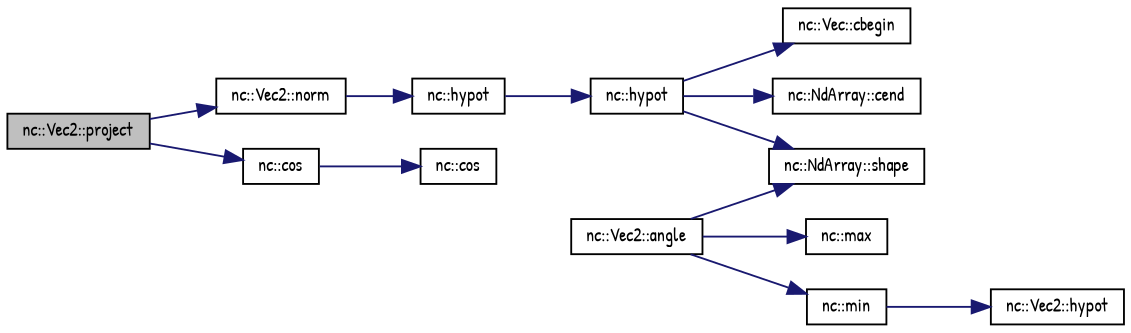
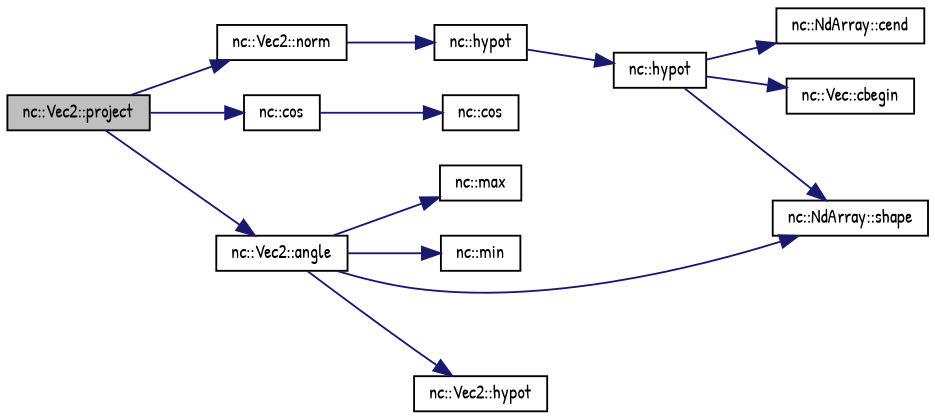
edge "nc::Vec2::project" -> "nc::Vec2::angle": added
edge "nc::min" -> "nc::Vec2::hypot": now "nc::Vec2::angle" -> "nc::Vec2::hypot"
